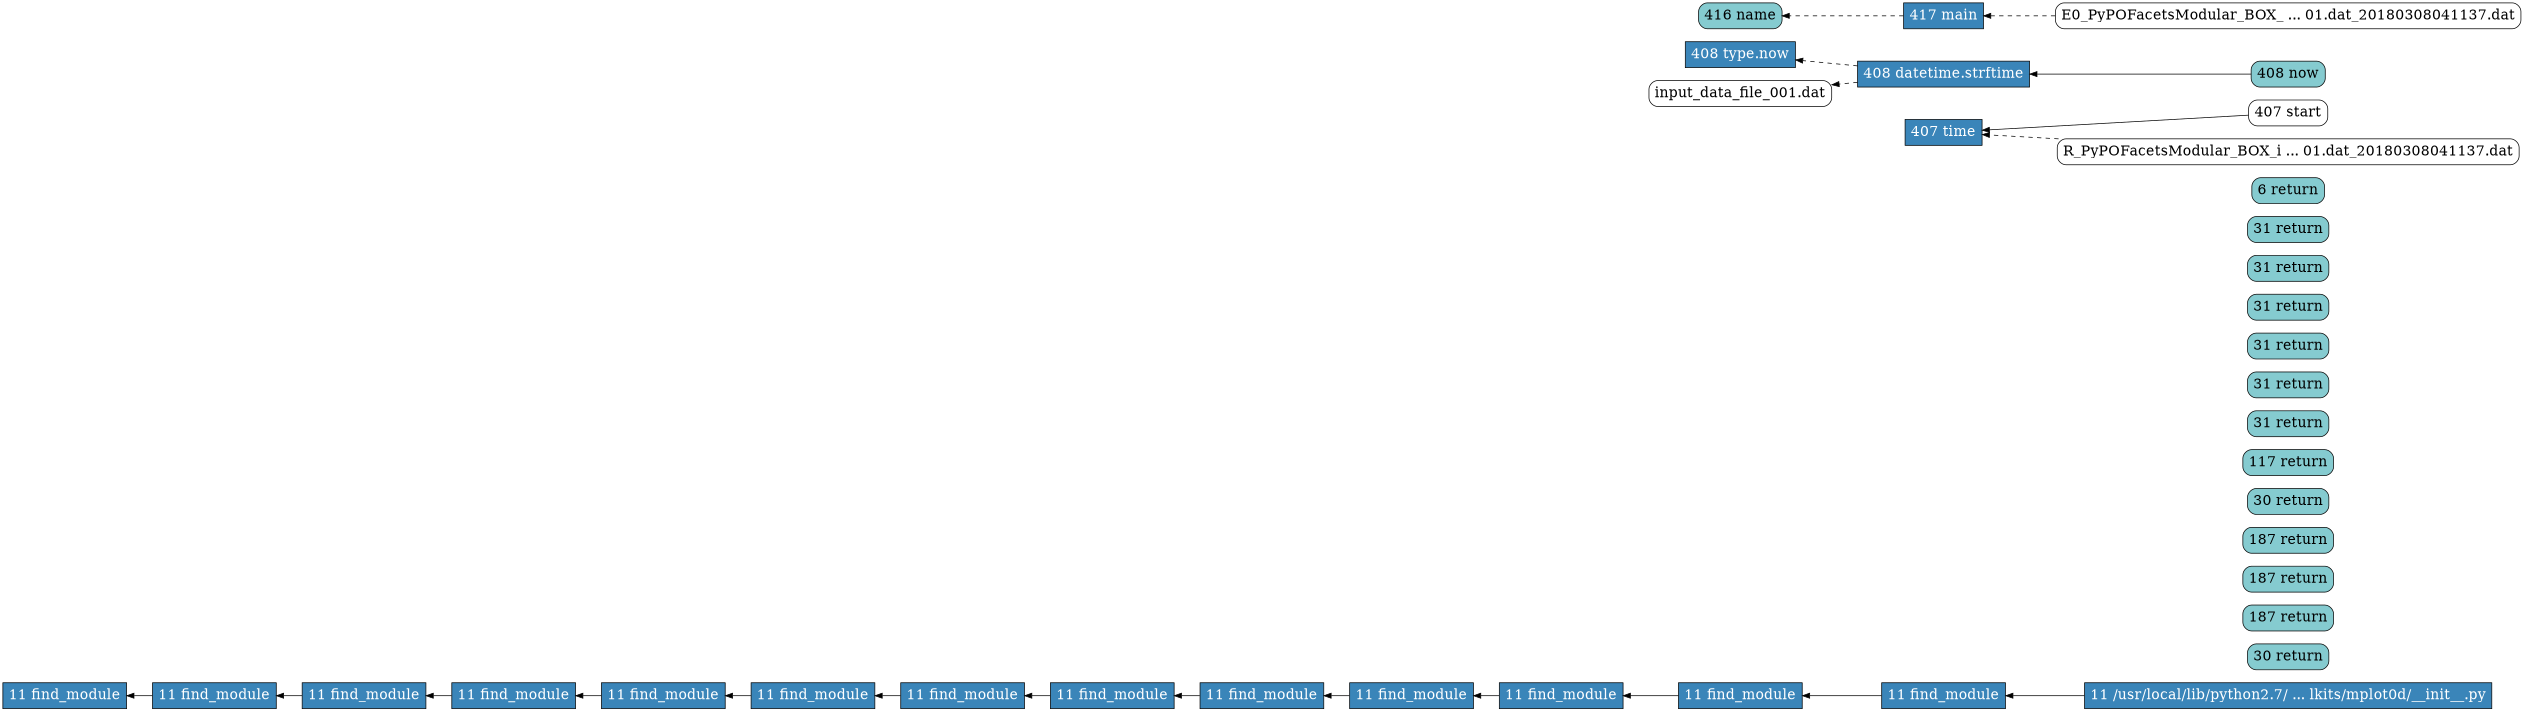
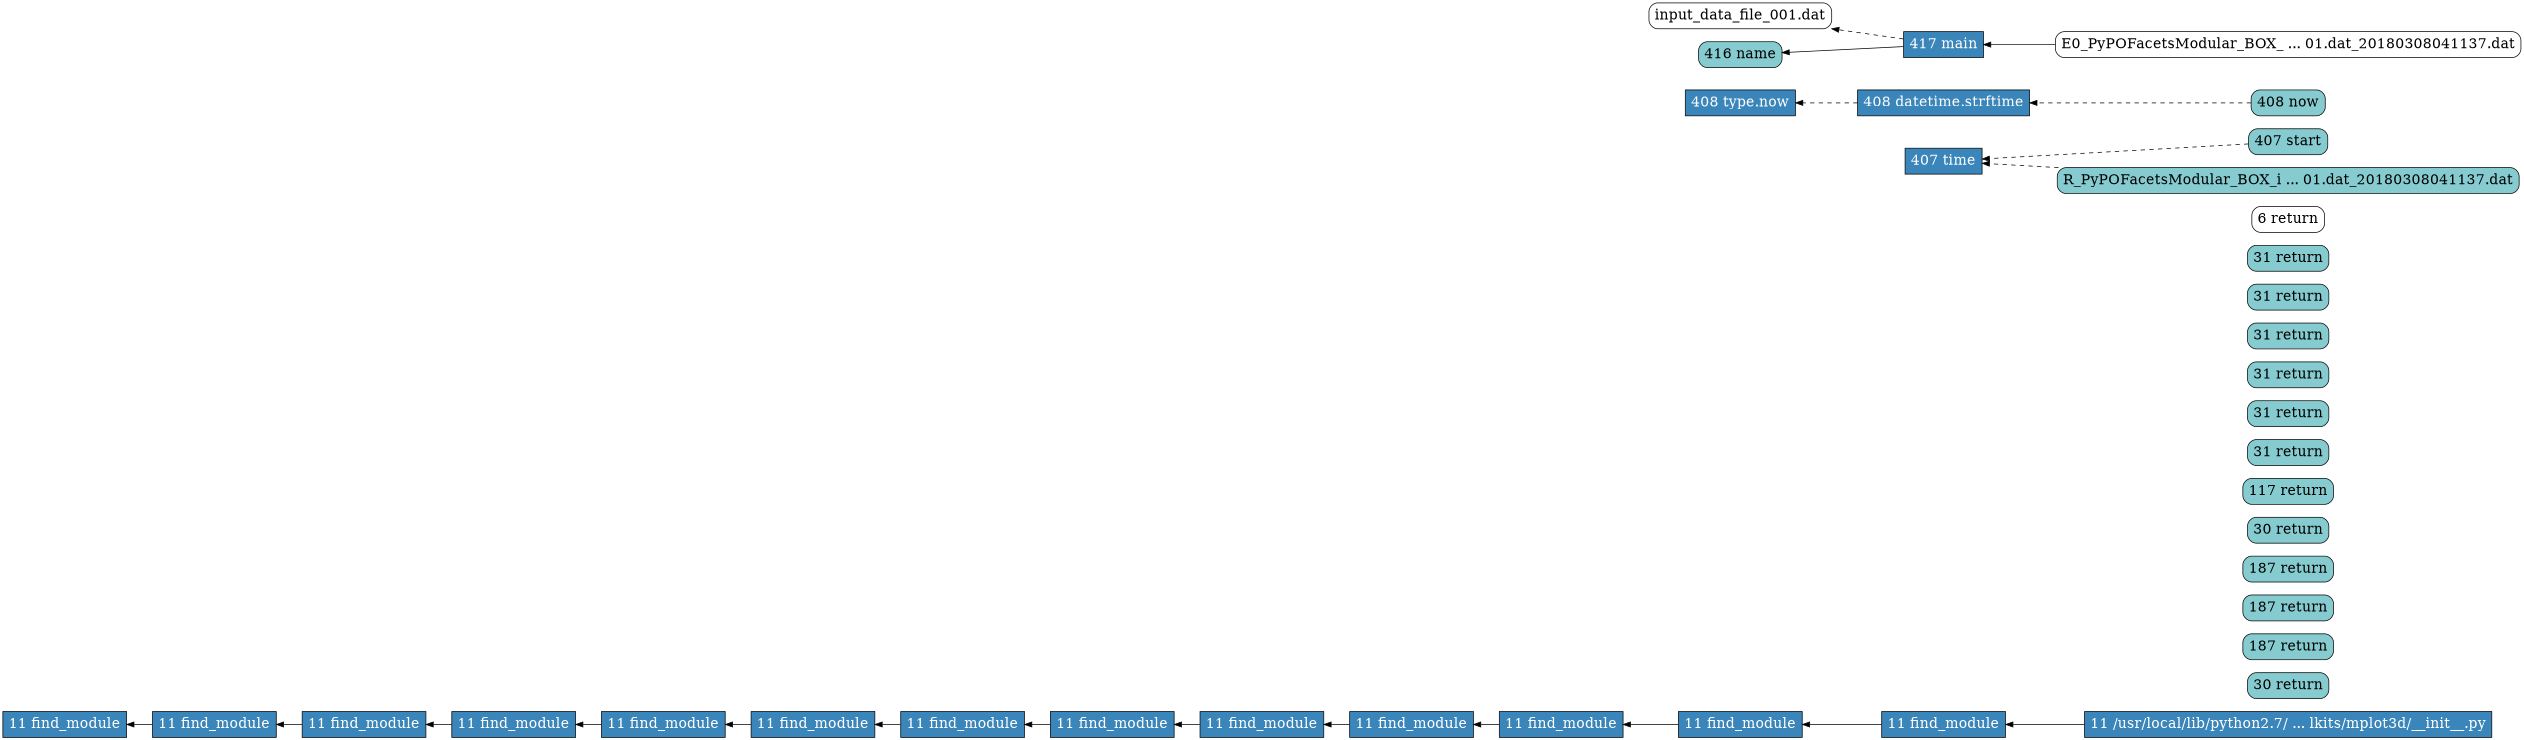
edge "417 main" -> "416 name": style dashed -> solid
edge "E0_PyPOFacetsModular_BOX_ ... 01.dat_20180308041137.dat" -> "417 main": style dashed -> solid
edge "408 now" -> "408 datetime.strftime": style solid -> dashed
edge "408 datetime.strftime" -> "input_data_file_001.dat": now "417 main" -> "input_data_file_001.dat"
node "407 start": fillcolor white -> #85cbd0
edge "407 start" -> "407 time": style solid -> dashed
node "R_PyPOFacetsModular_BOX_i ... 01.dat_20180308041137.dat": fillcolor white -> #85cbd0
node "6 return": fillcolor #85cbd0 -> white
node "11 /usr/local/lib/python2.7/ ... lkits/mplot0d/__init__.py": label "11 /usr/local/lib/python2.7/ ... lkits/mplot0d/__init__.py" -> "11 /usr/local/lib/python2.7/ ... lkits/mplot3d/__init__.py"
